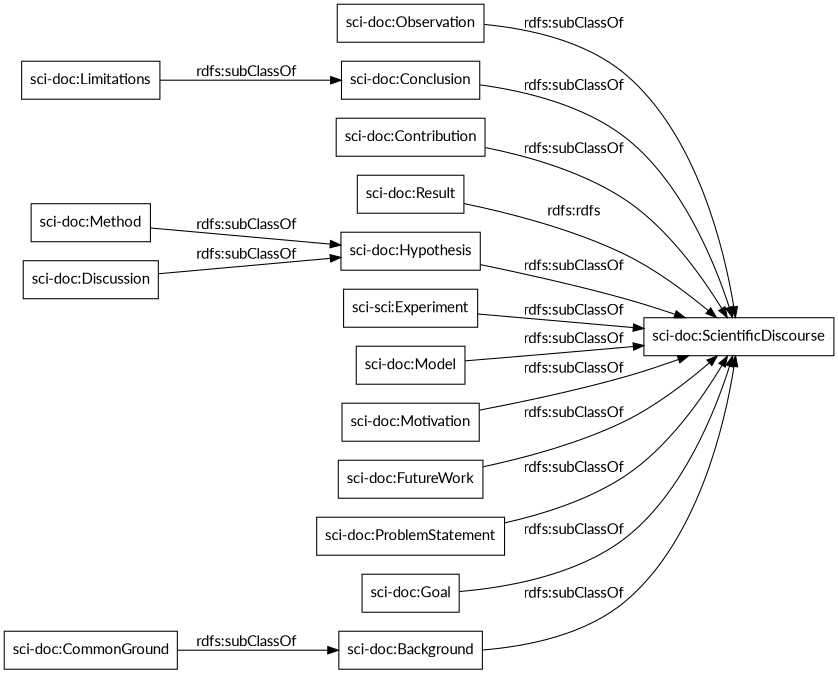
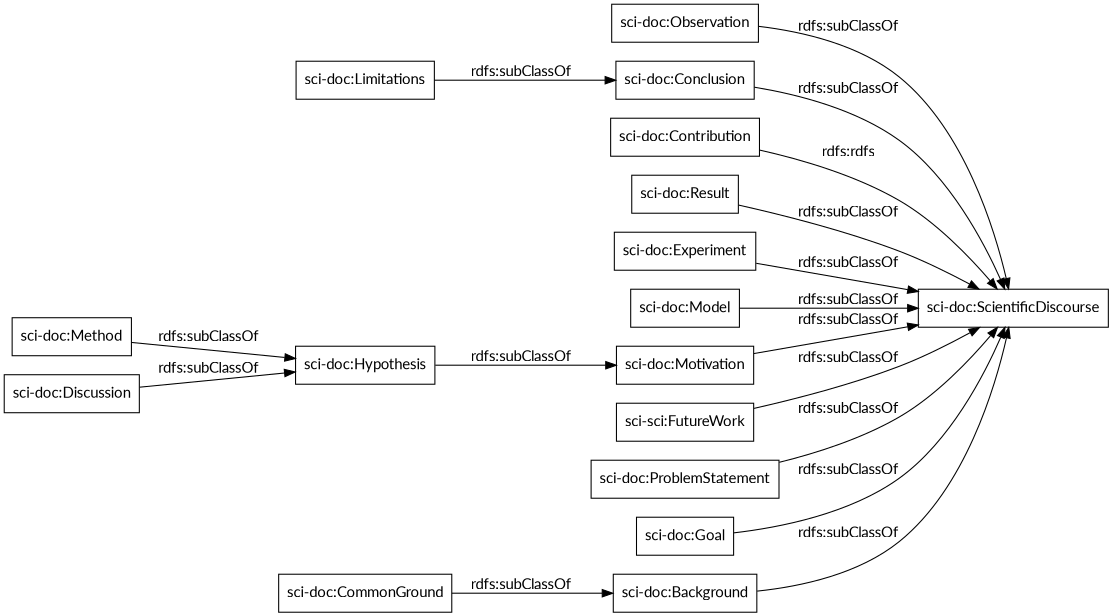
edge "sci-doc:Contribution" -> "sci-doc:ScientificDiscourse": label "rdfs:subClassOf" -> "rdfs:rdfs"
edge "sci-doc:Result" -> "sci-doc:ScientificDiscourse": label "rdfs:rdfs" -> "rdfs:subClassOf"
edge "sci-doc:Hypothesis" -> "sci-doc:ScientificDiscourse": now "sci-doc:Hypothesis" -> "sci-doc:Motivation"
node "sci-sci:Experiment": label "sci-sci:Experiment" -> "sci-doc:Experiment"
node "sci-doc:FutureWork": label "sci-doc:FutureWork" -> "sci-sci:FutureWork"
